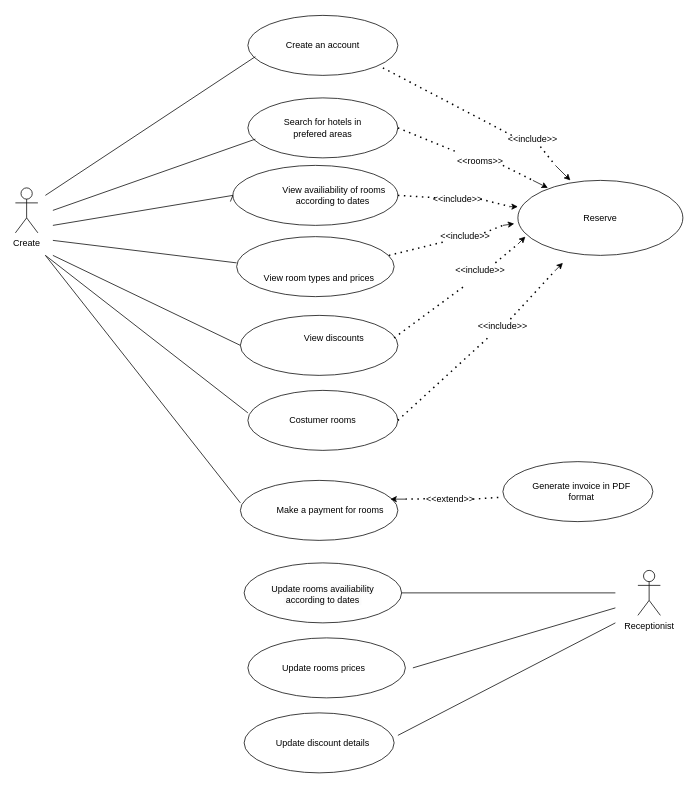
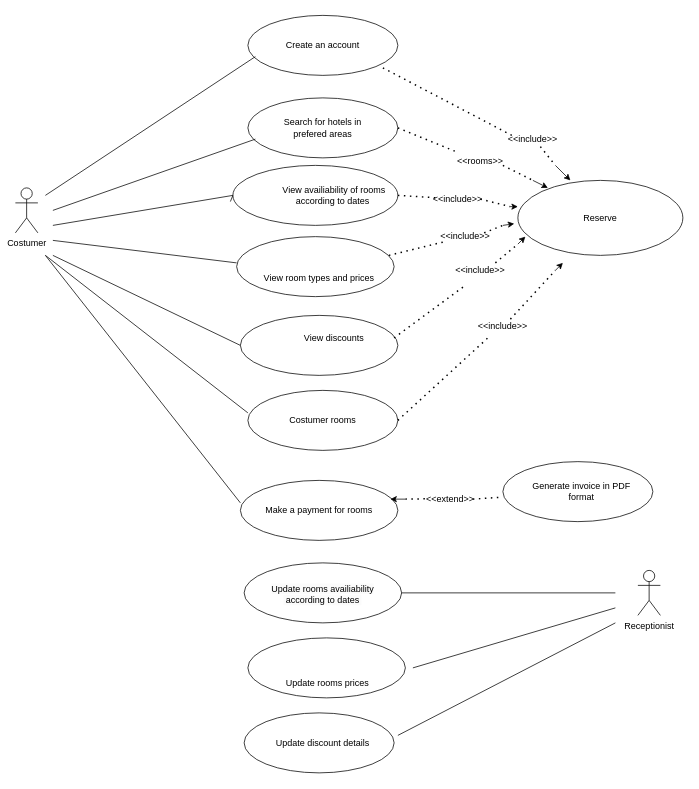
node "Create": label "Create" -> "Costumer"
node "Make a payment for rooms": moved (330, 510) -> (319, 510)
node "Update rooms prices": moved (325, 668) -> (329, 683)
